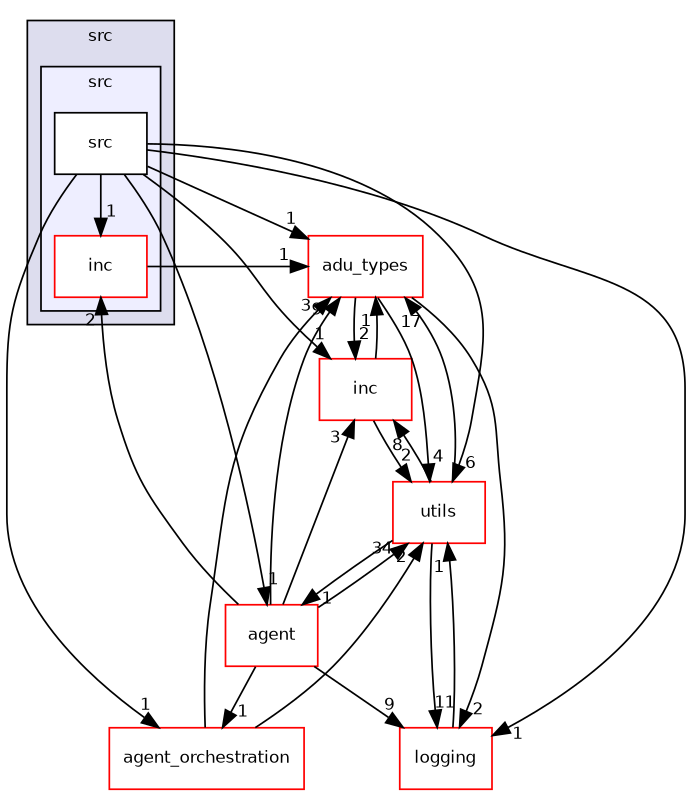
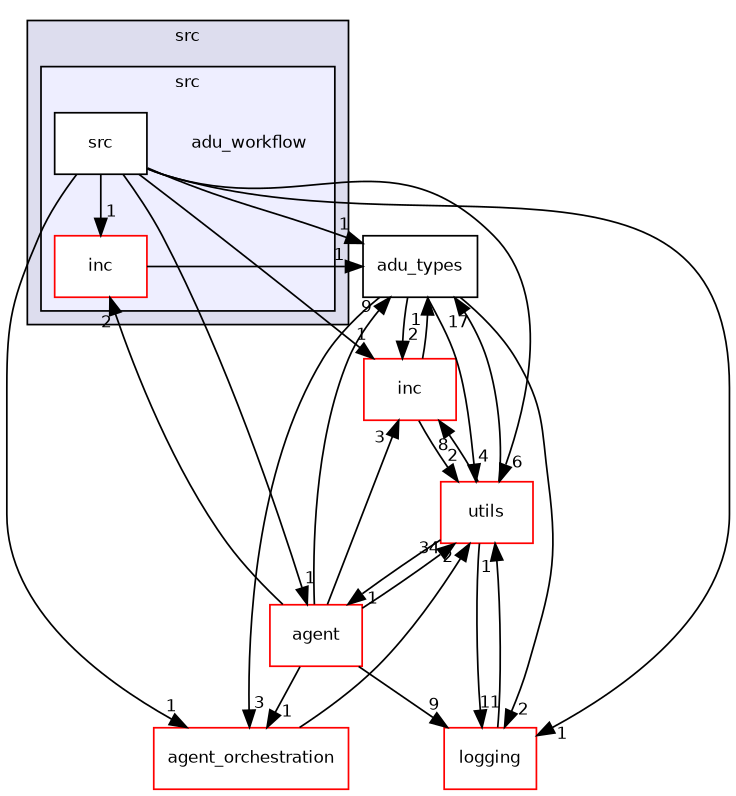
node "adu_workflow": added
node "adu_types": color red -> black
edge "agent_orchestration" -> "adu_types": reversed
